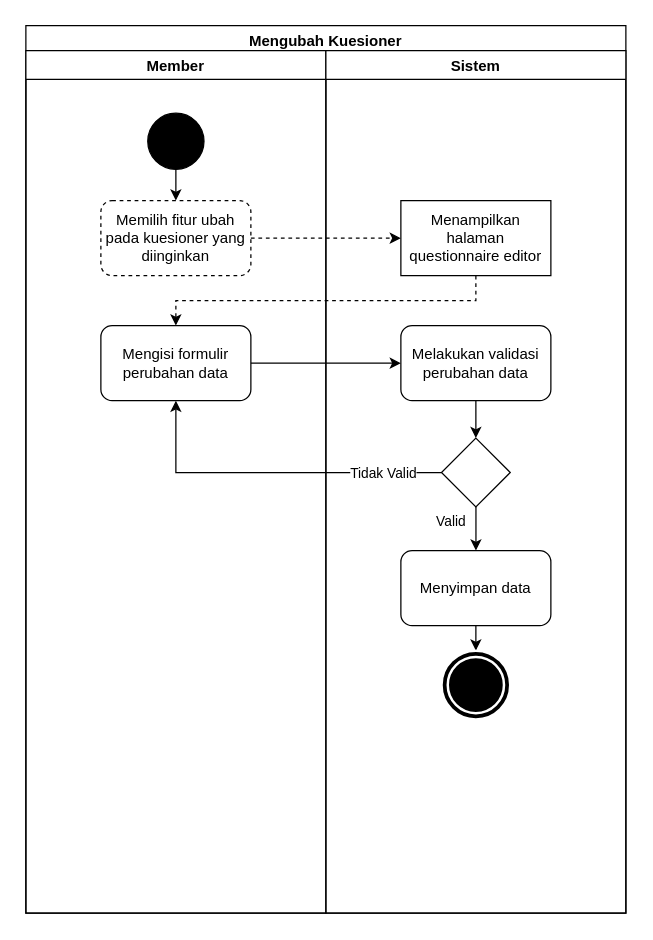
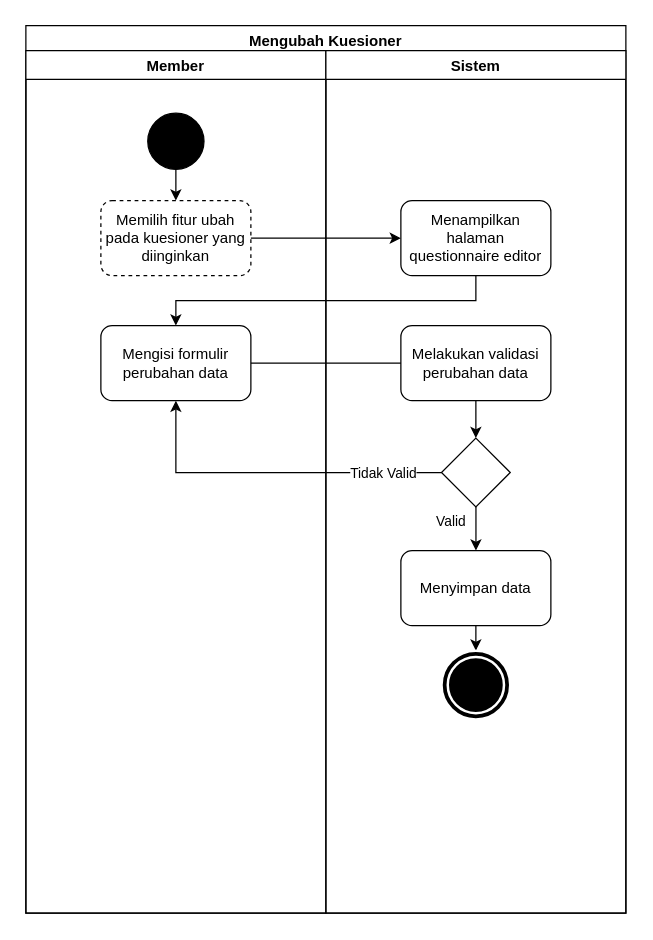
edge "Memilih fitur ubah pada kuesioner yang diinginkan" -> "Menampilkan halaman questionnaire editor": style dashed -> solid
node "Menampilkan halaman questionnaire editor": shape rectangle -> rounded rectangle
edge "Menampilkan halaman questionnaire editor" -> "Mengisi formulir perubahan data": style dashed -> solid
edge "Mengisi formulir perubahan data" -> "Melakukan validasi perubahan data": arrowhead classic -> none
